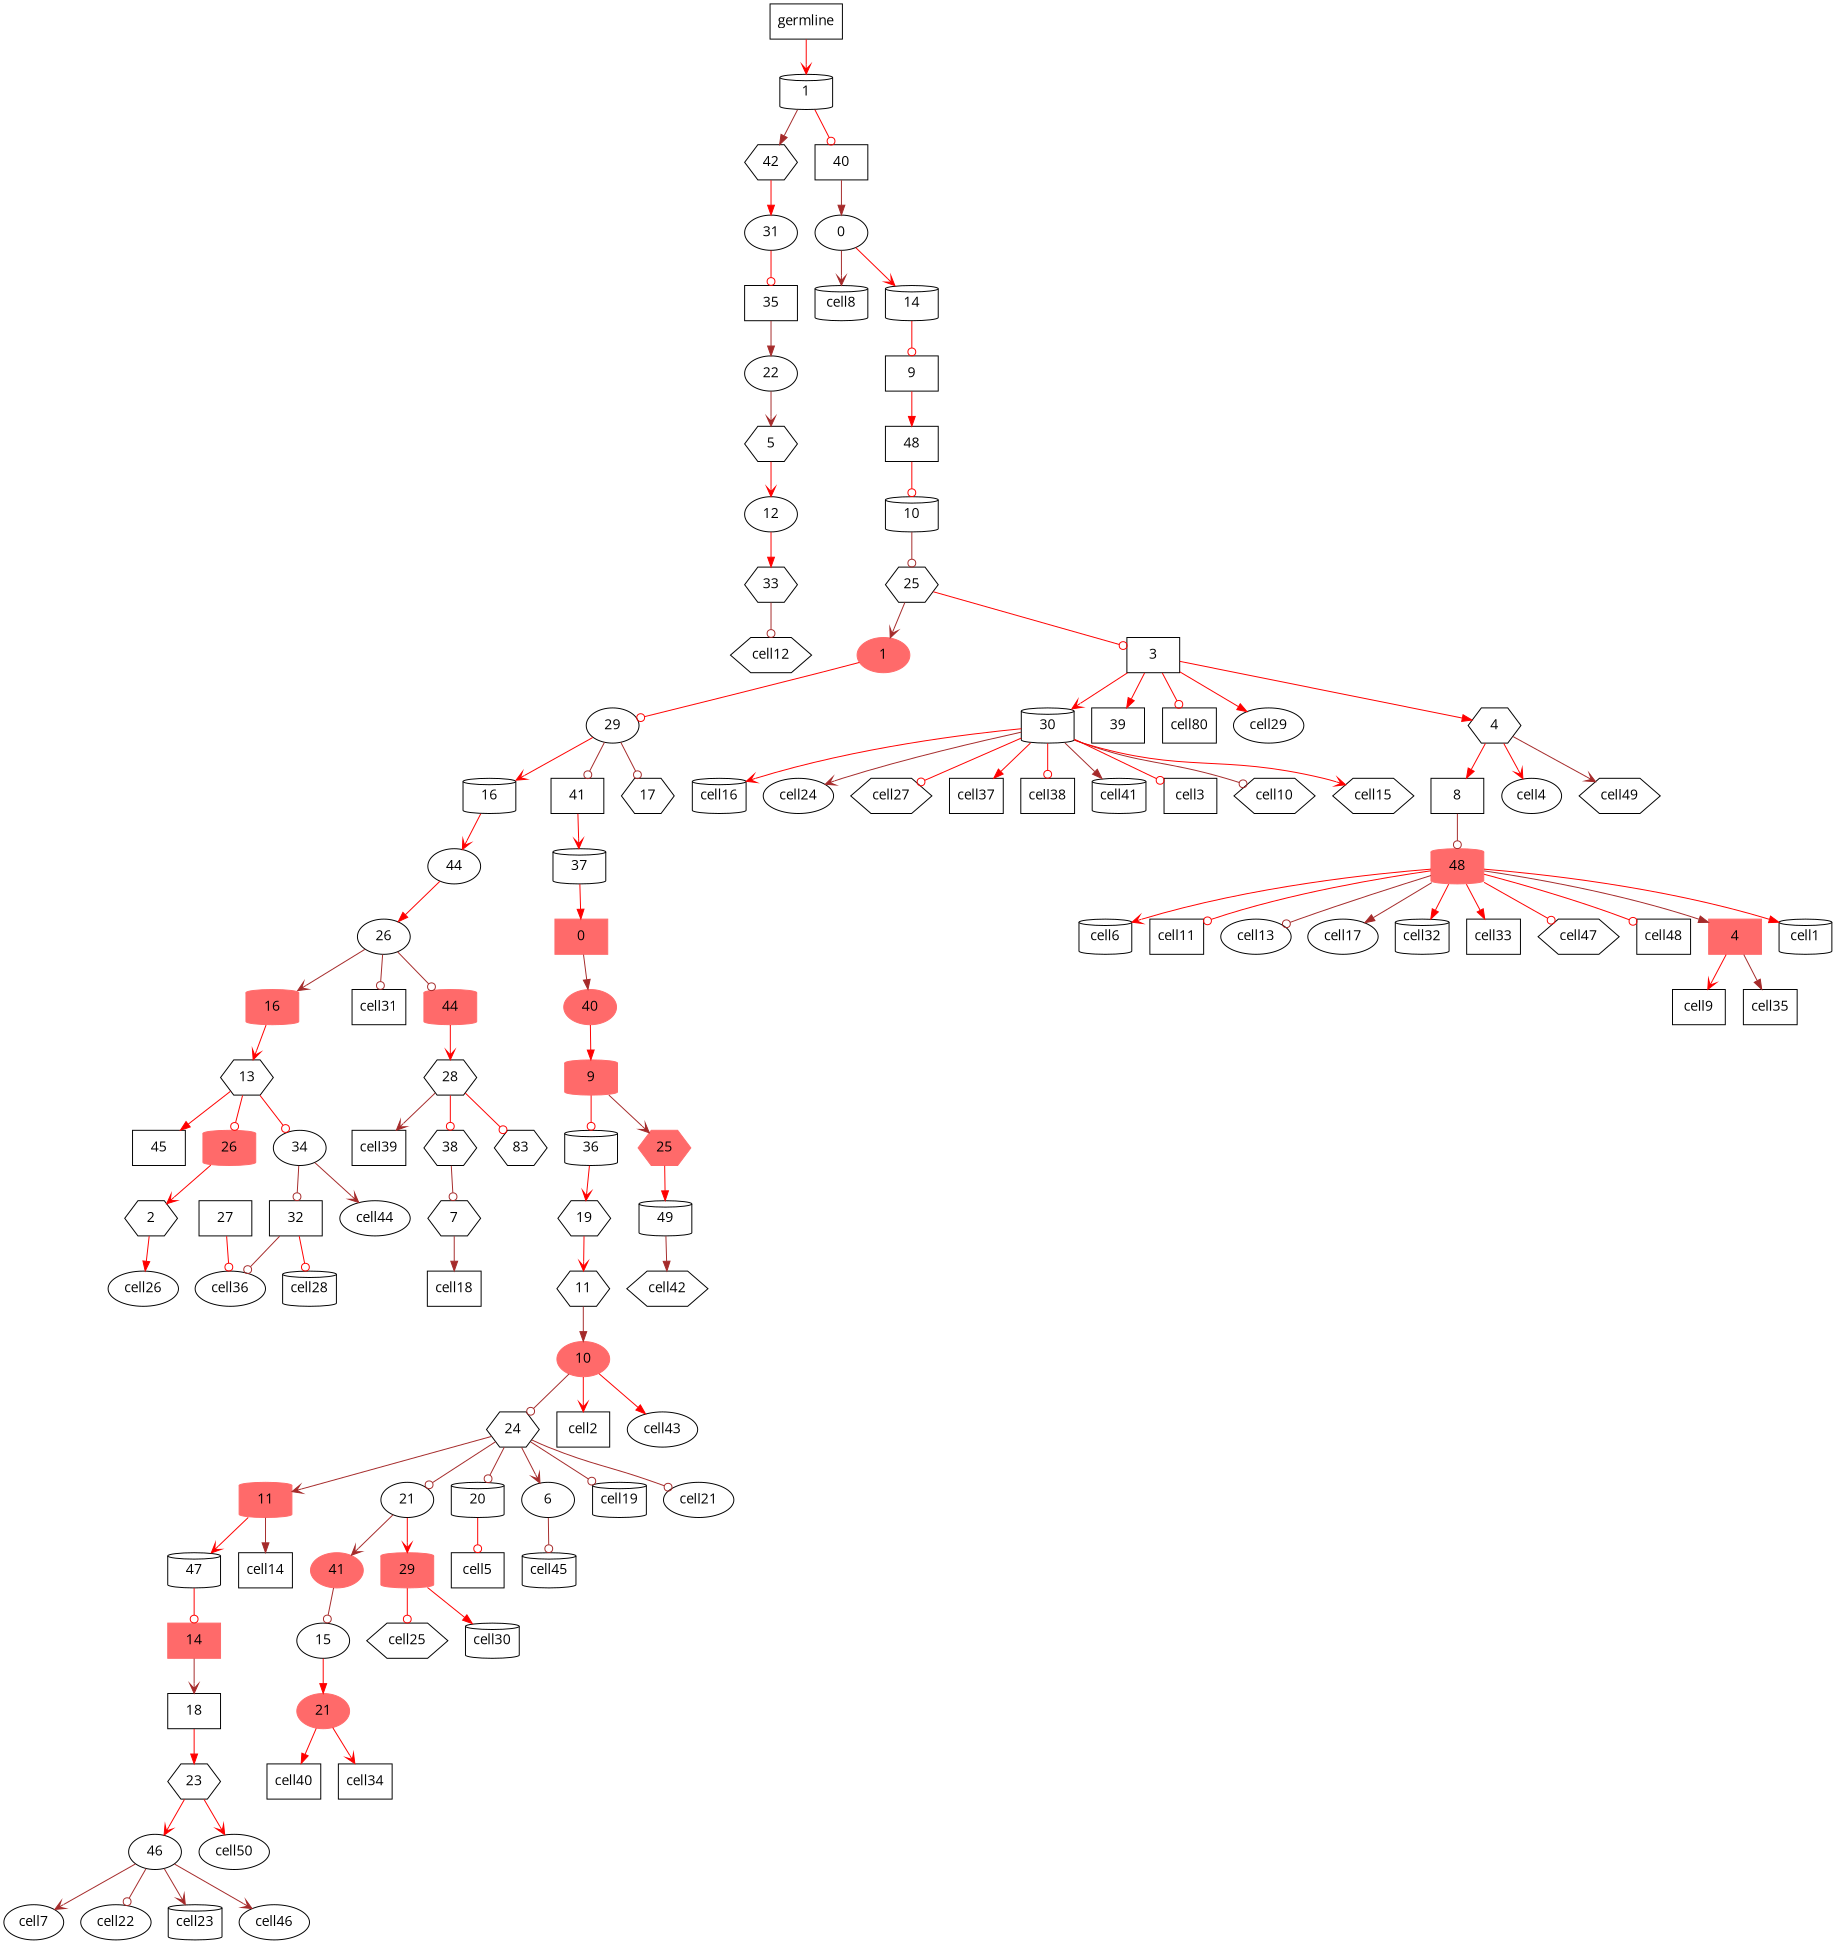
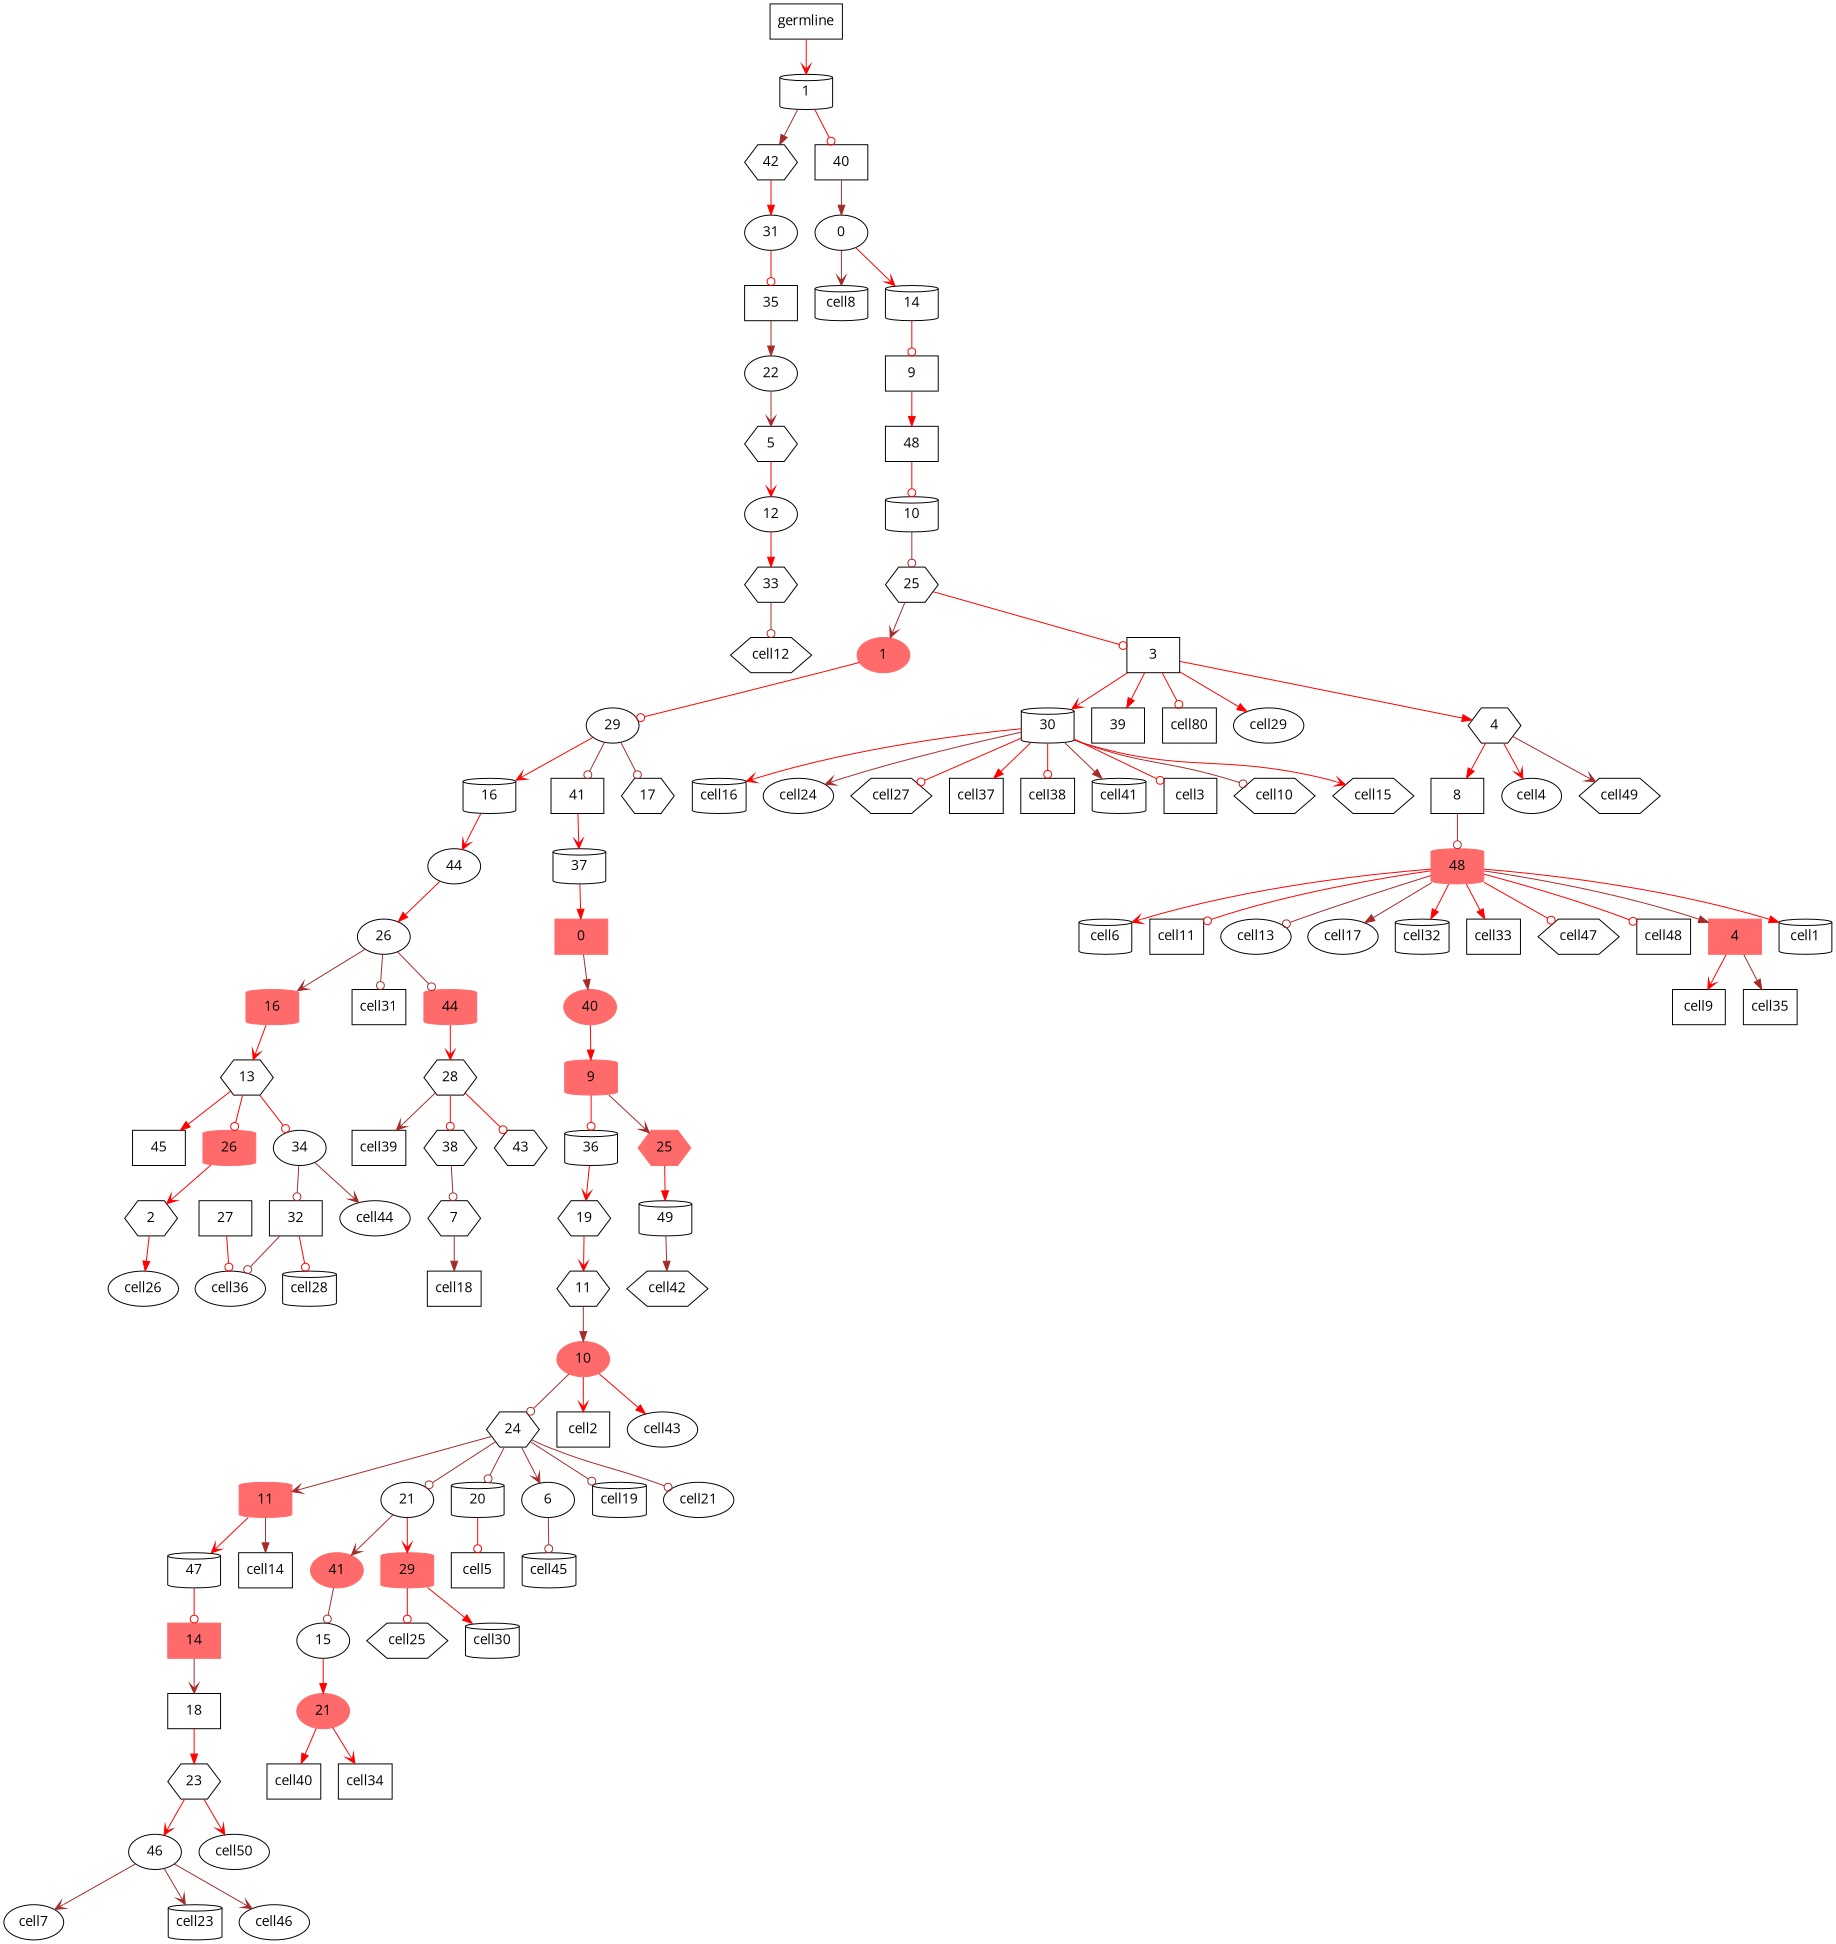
node "83": label "83" -> "43"
node "cell22": removed
